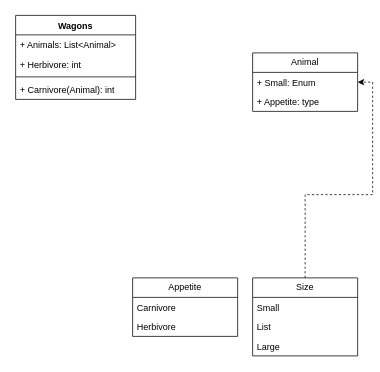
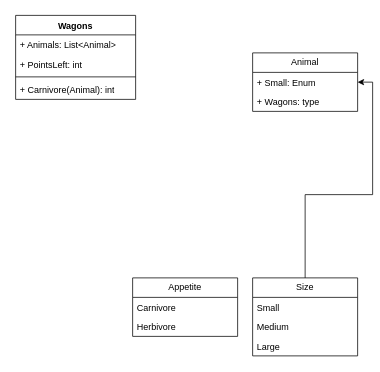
node "+ Herbivore: int": label "+ Herbivore: int" -> "+ PointsLeft: int"
node "+ Appetite: type": label "+ Appetite: type" -> "+ Wagons: type"
edge "Size" -> "Animal": style dashed -> solid
node "List": label "List" -> "Medium"
